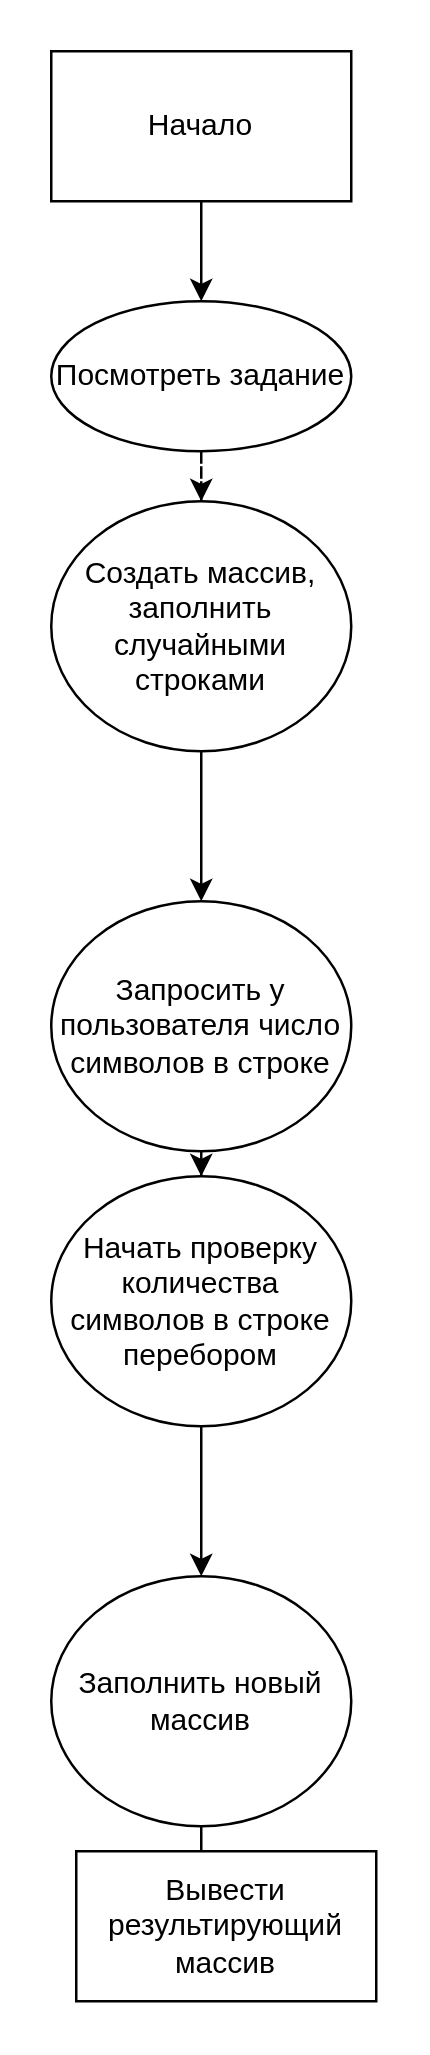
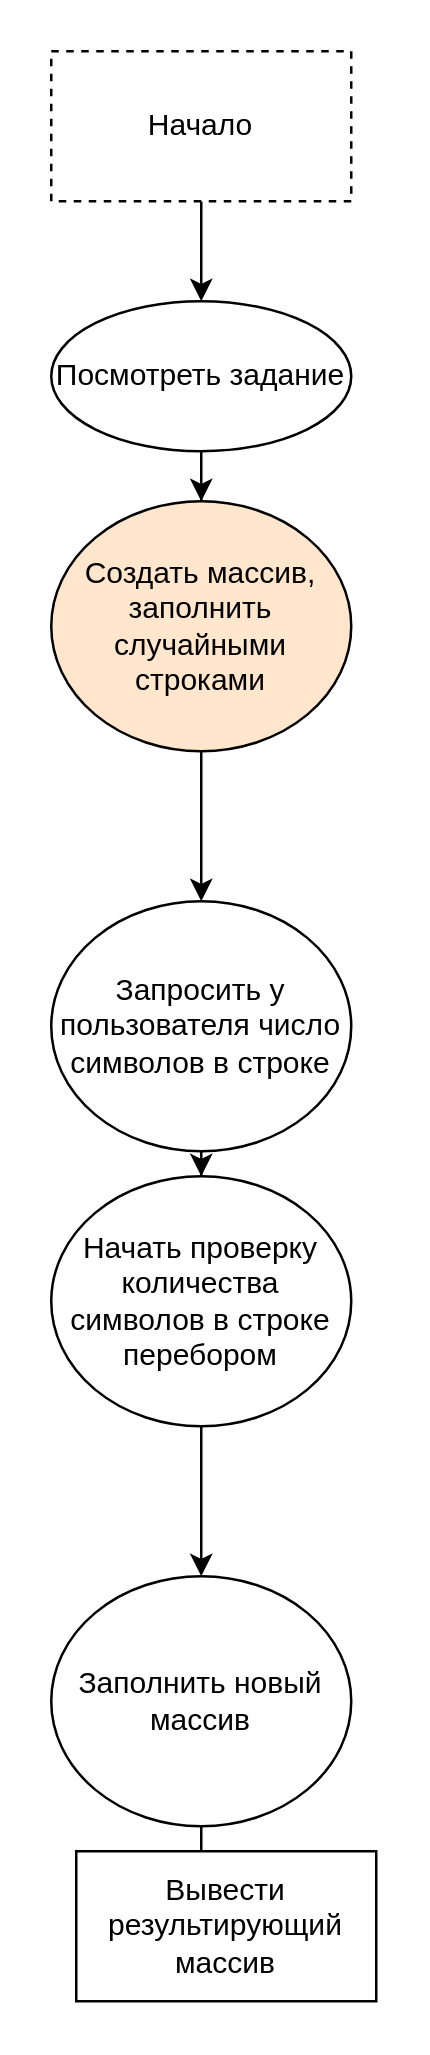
node "Начало": style solid -> dashed
edge "Посмотреть задание" -> "Создать массив, заполнить случайными строками": style dashed -> solid
node "Создать массив, заполнить случайными строками": fillcolor #ffffff -> #ffe6cc
